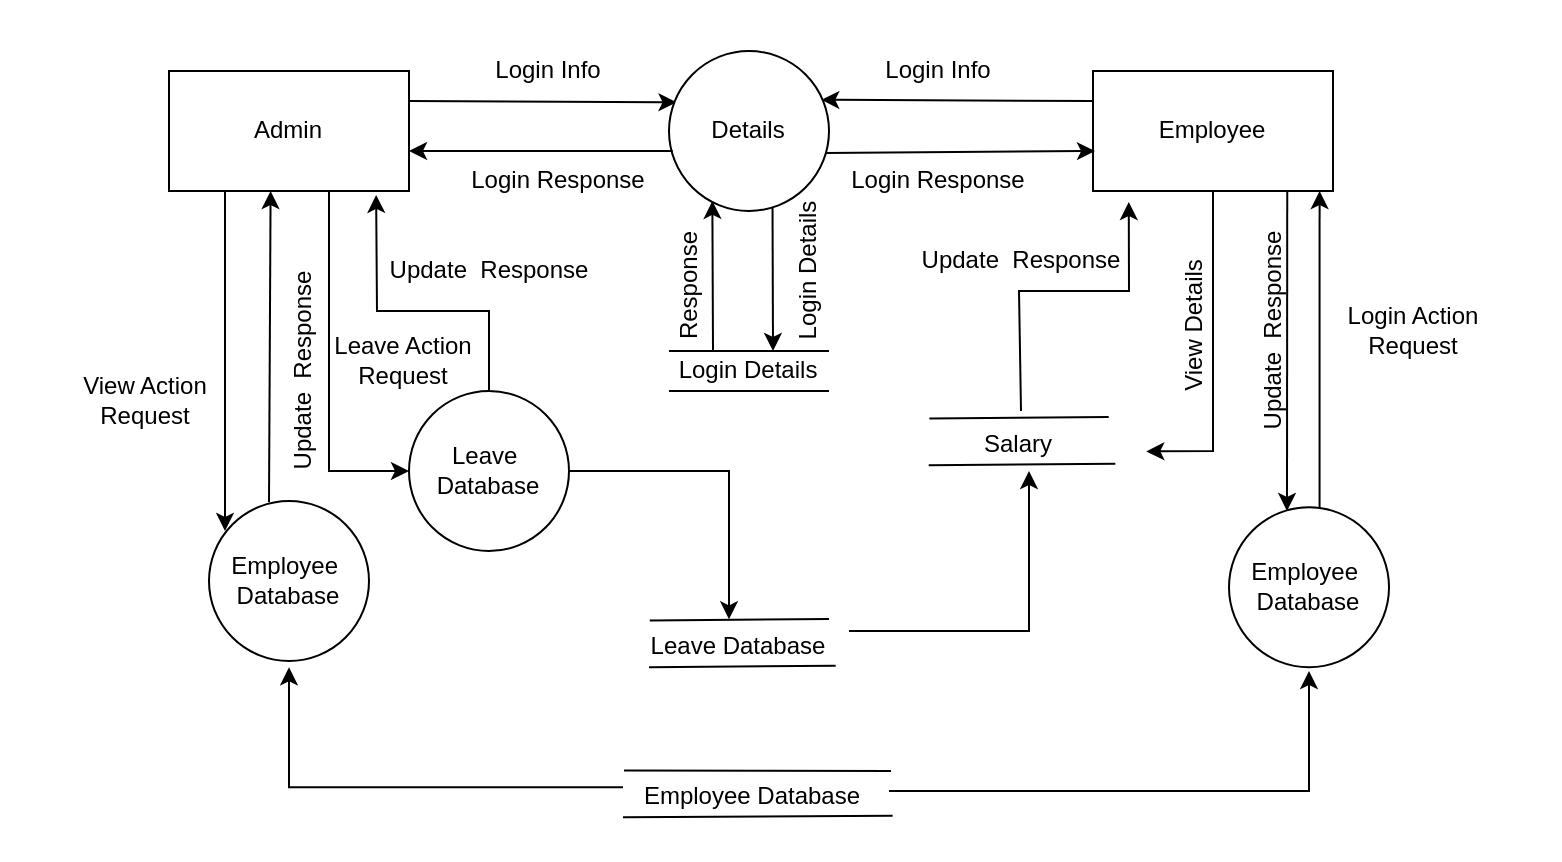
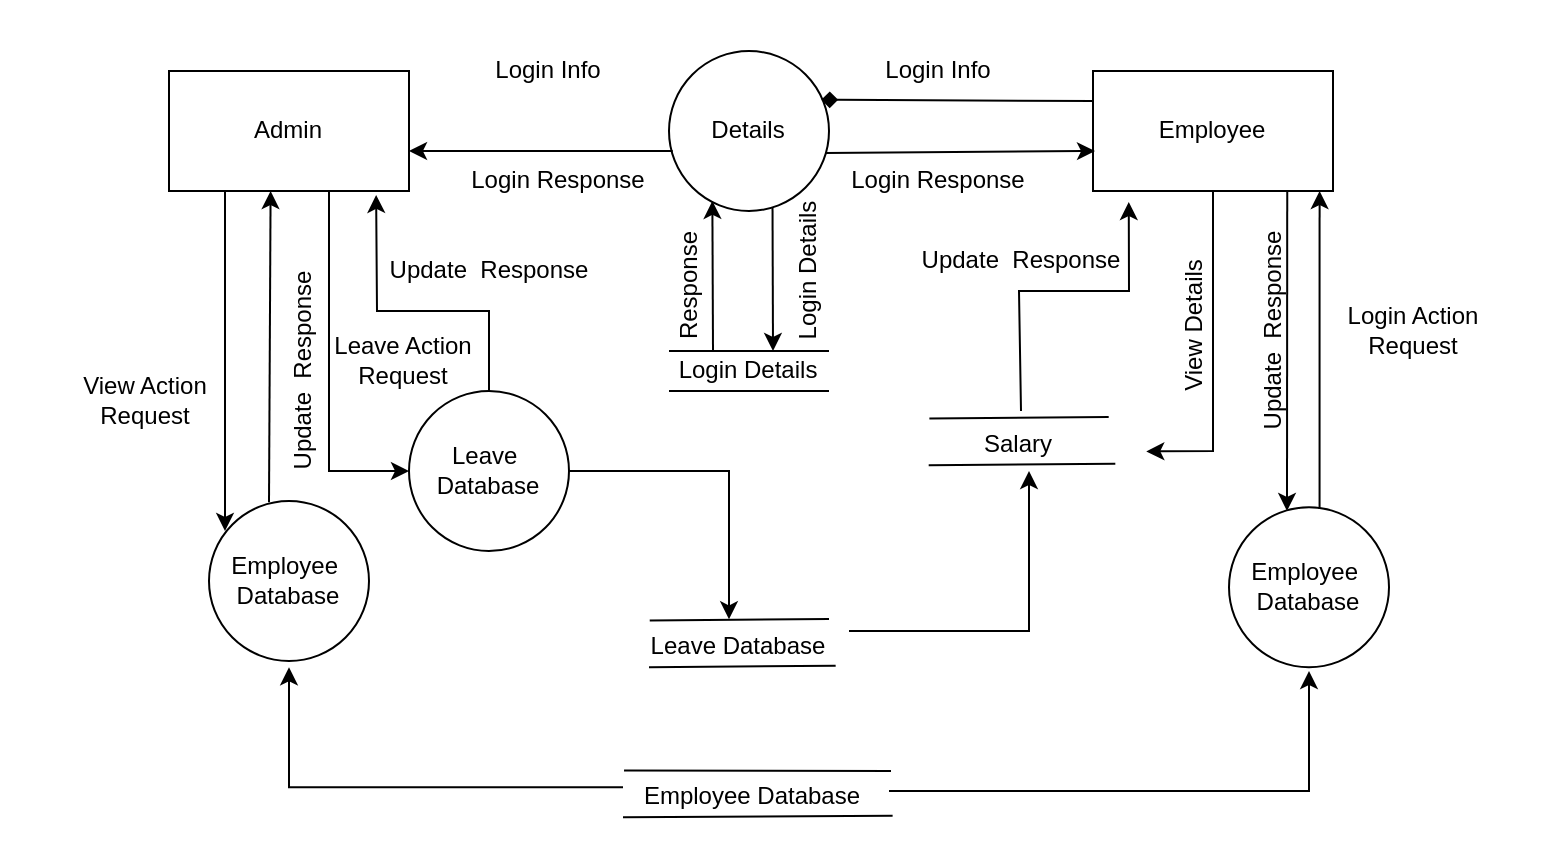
edge "Employee" -> "Details": arrowhead classic -> diamond
edge "Admin" -> "Details": removed
